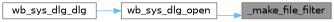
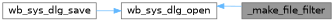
node "wb_sys_dlg_dlg": label "wb_sys_dlg_dlg" -> "wb_sys_dlg_save"
edge "wb_sys_dlg_open" -> "_make_file_filter": reversed
